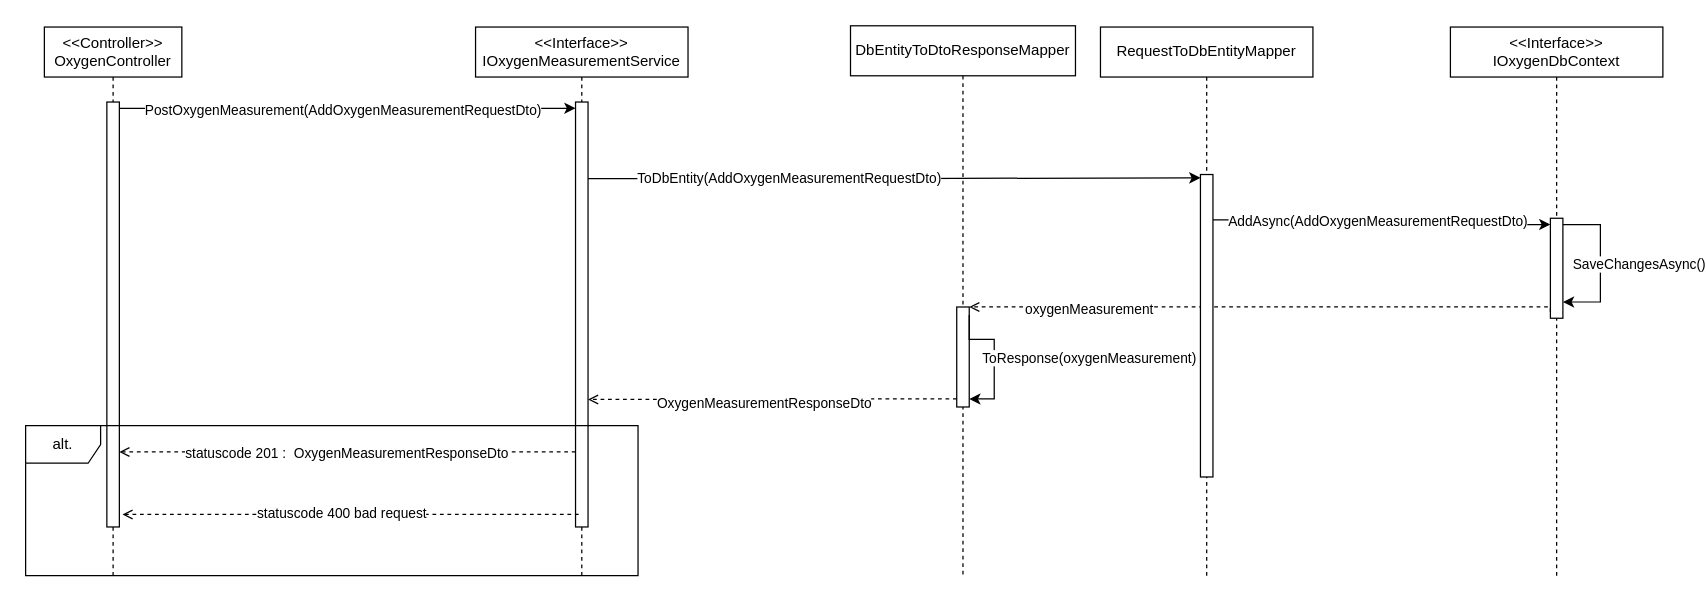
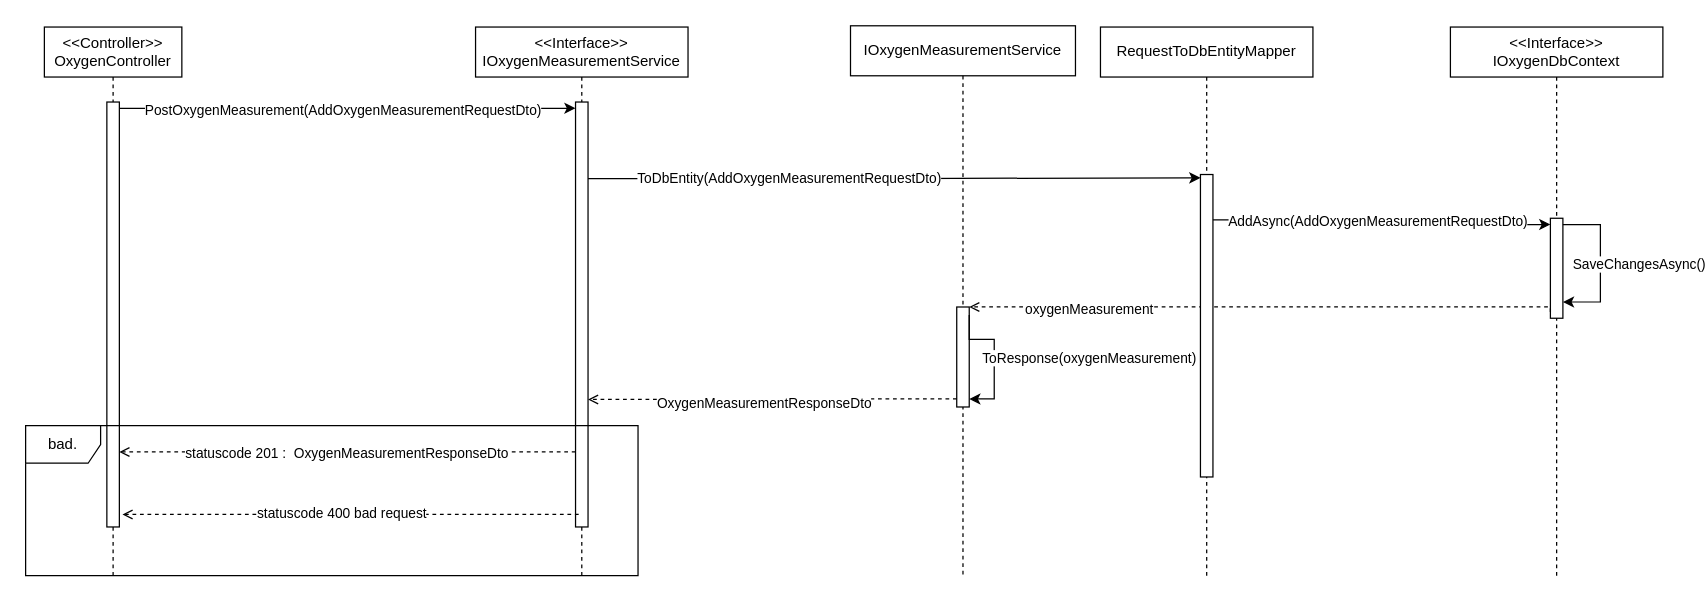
node "DbEntityToDtoResponseMapper": label "DbEntityToDtoResponseMapper" -> "IOxygenMeasurementService"
node "alt.": label "alt." -> "bad."
